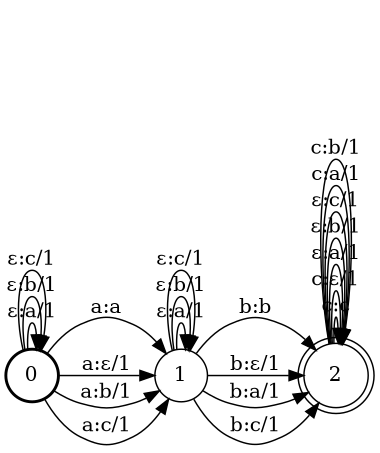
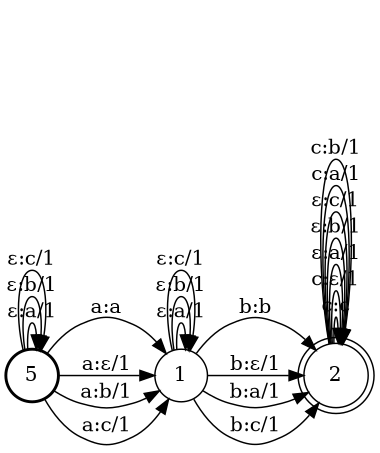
node "0": label "0" -> "5"
